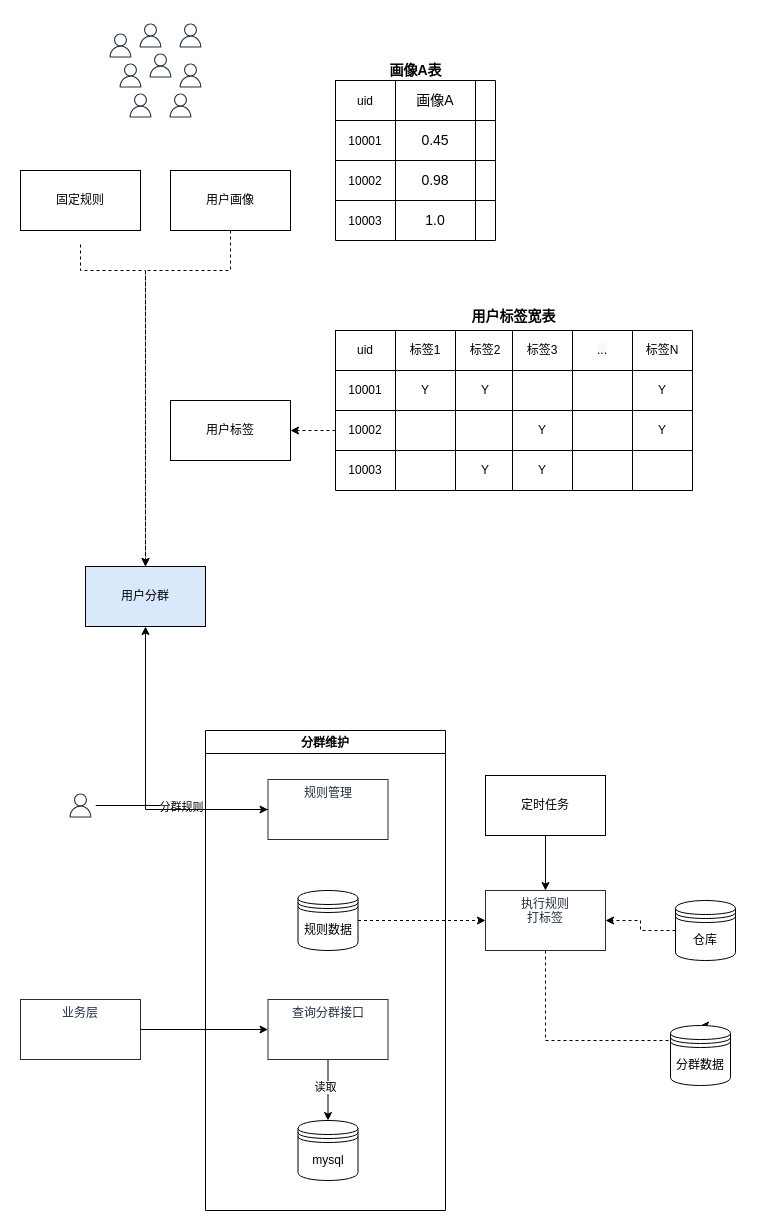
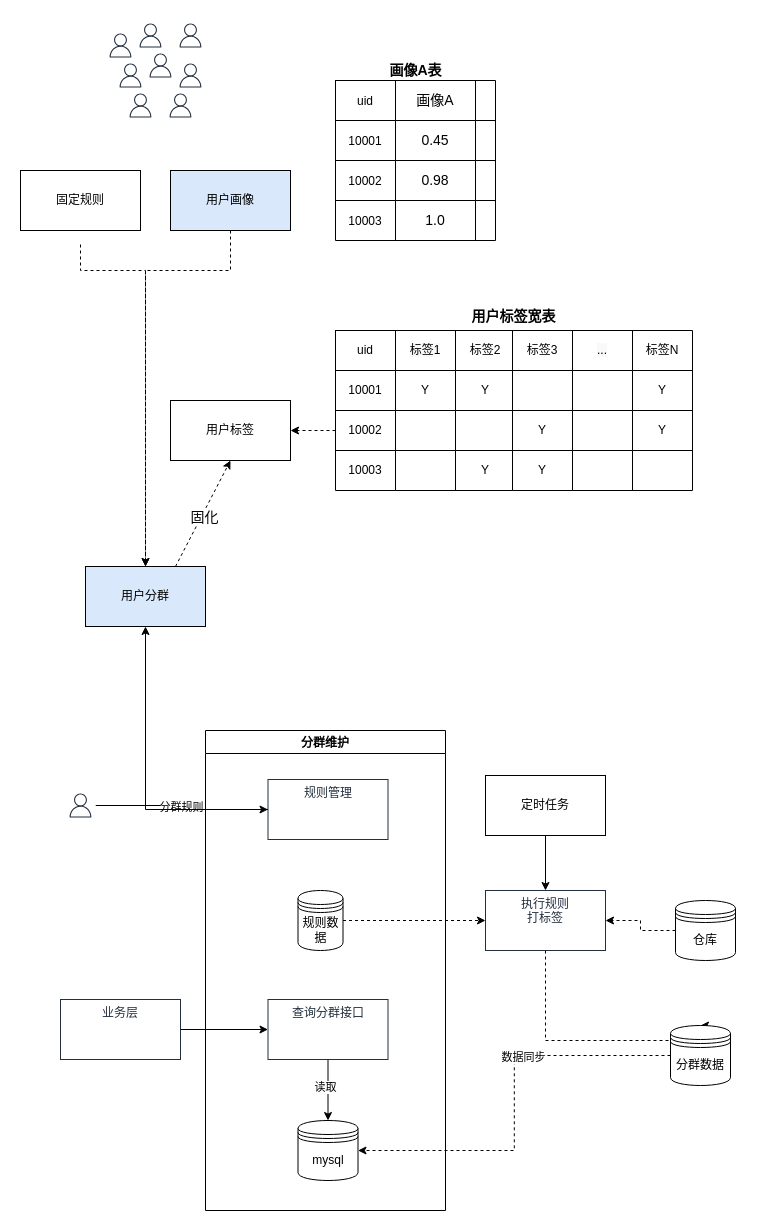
node "用户画像": fillcolor #ffffff -> #dae8fc
edge "用户分群" -> "用户标签": added, label "固化"
node "规则数据": size 60x60 -> 45x60
node "业务层": moved (81, 1030) -> (121, 1030)
edge "分群数据" -> "mysql": added, label "数据同步"
